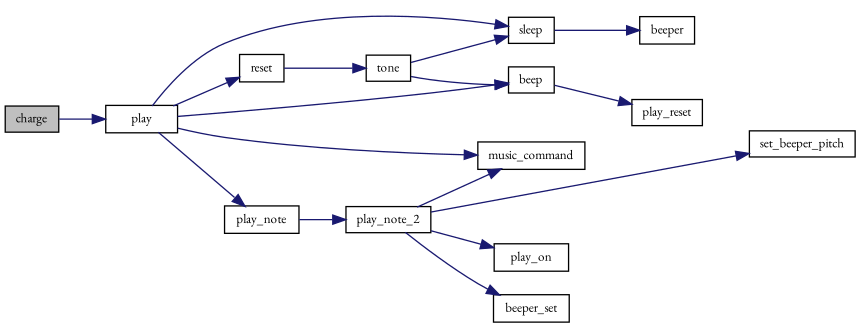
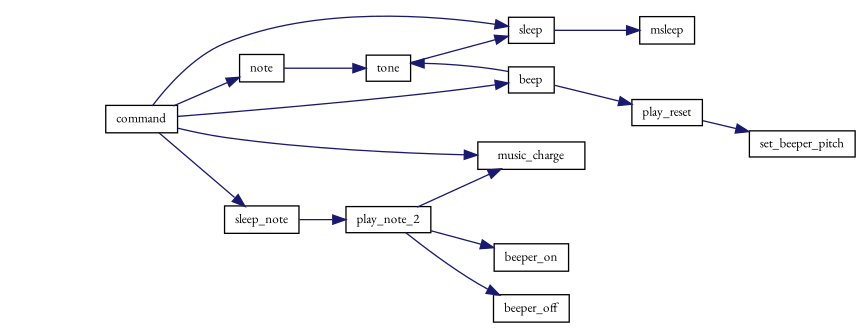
node "beeper": label "beeper" -> "msleep"
node "reset": label "reset" -> "note"
edge "tone" -> "beep": reversed
node "charge": removed
node "play": label "play" -> "command"
node "music_command": label "music_command" -> "music_charge"
edge "play_note_2" -> "set_beeper_pitch": now "play_reset" -> "set_beeper_pitch"
node "play_note": label "play_note" -> "sleep_note"
node "play_on": label "play_on" -> "beeper_on"
node "beeper_set": label "beeper_set" -> "beeper_off"
